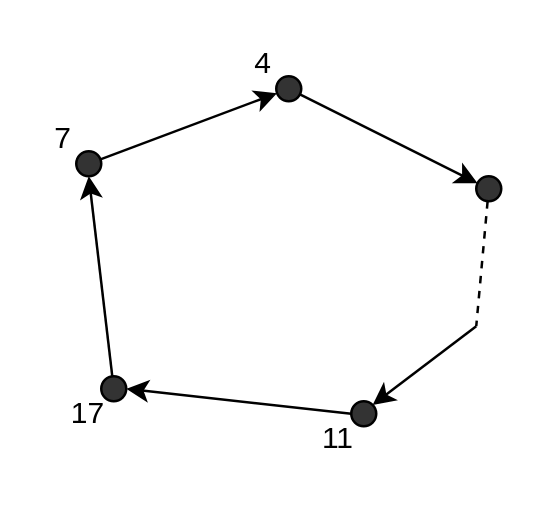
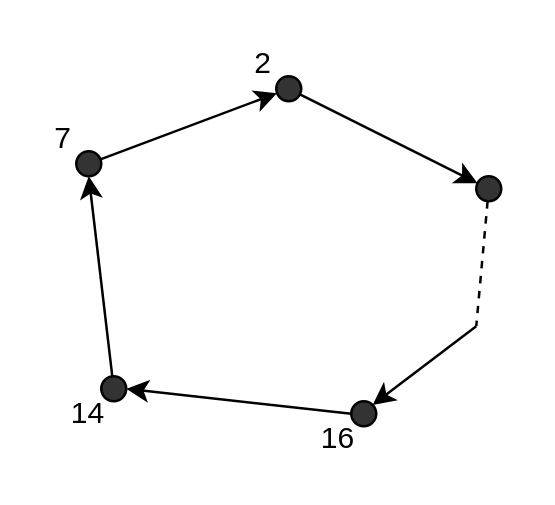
node "4": label "4" -> "2"
node "17": label "17" -> "14"
node "11": label "11" -> "16"
